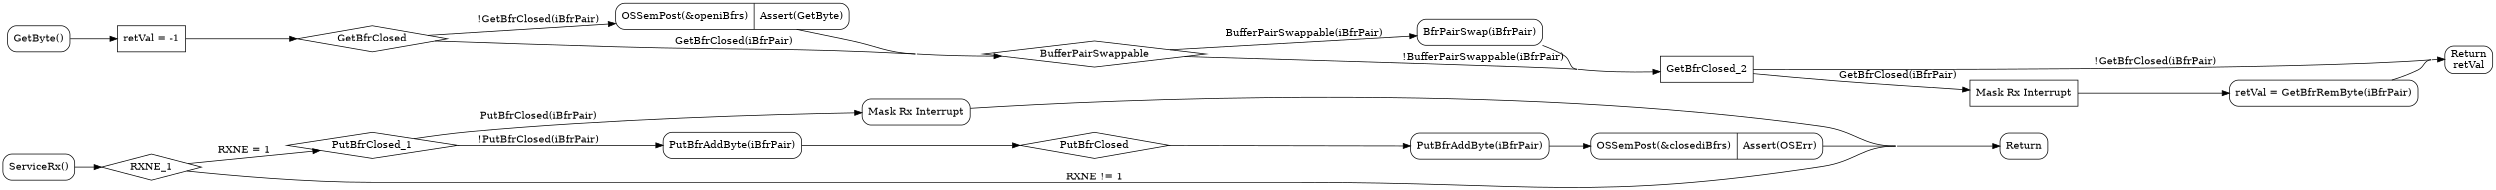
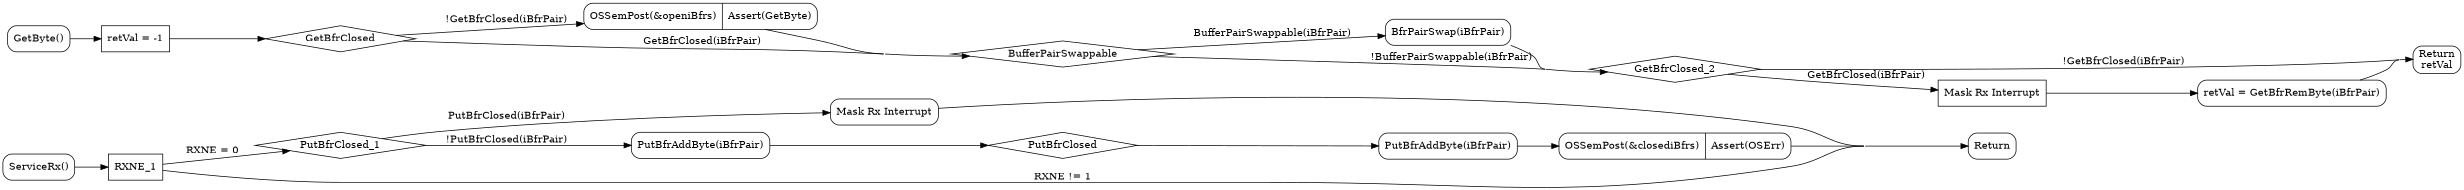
node "GetBfrClosed_2": shape box -> diamond
edge "RXNE_1" -> "PutBfrClosed_1": label " RXNE = 1 " -> " RXNE = 0 "
node "RXNE_1": shape diamond -> box
